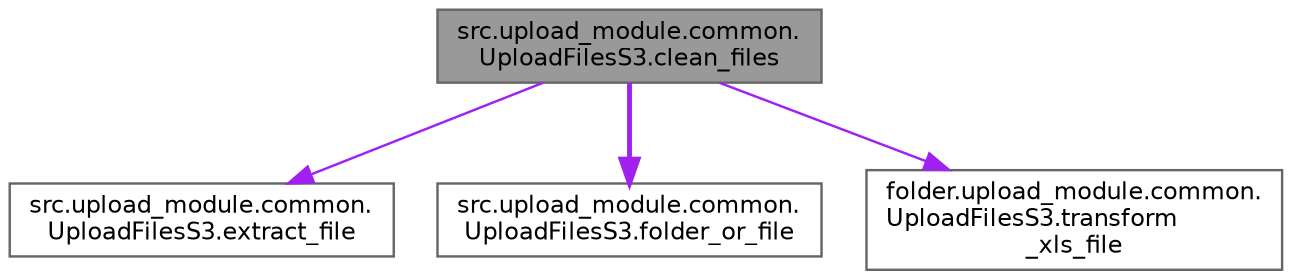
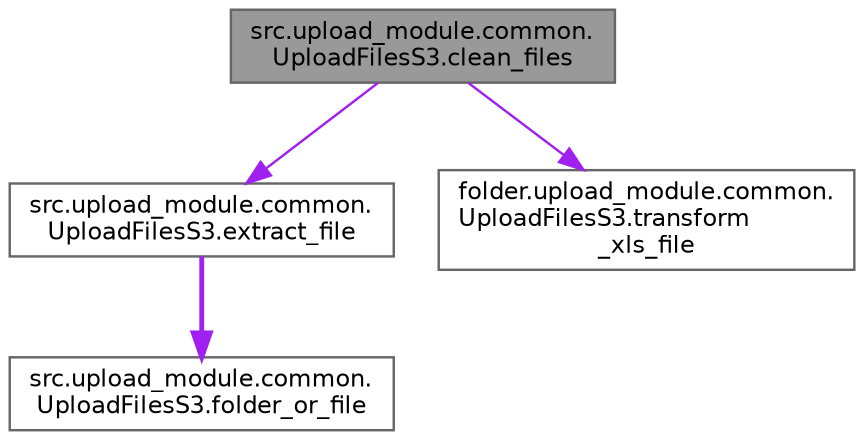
edge "src.upload_module.common. UploadFilesS3.clean_files" -> "src.upload_module.common. UploadFilesS3.folder_or_file": now "src.upload_module.common. UploadFilesS3.extract_file" -> "src.upload_module.common. UploadFilesS3.folder_or_file"
